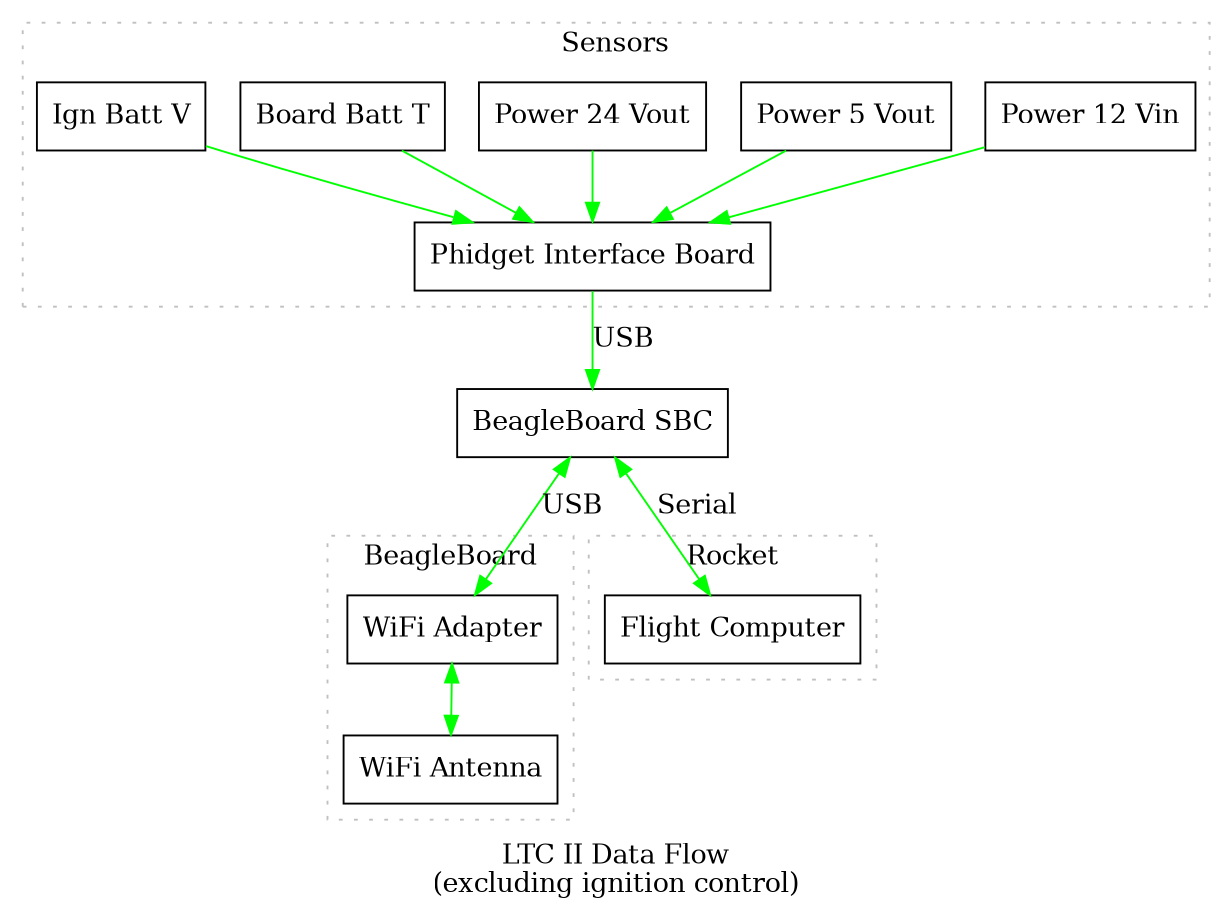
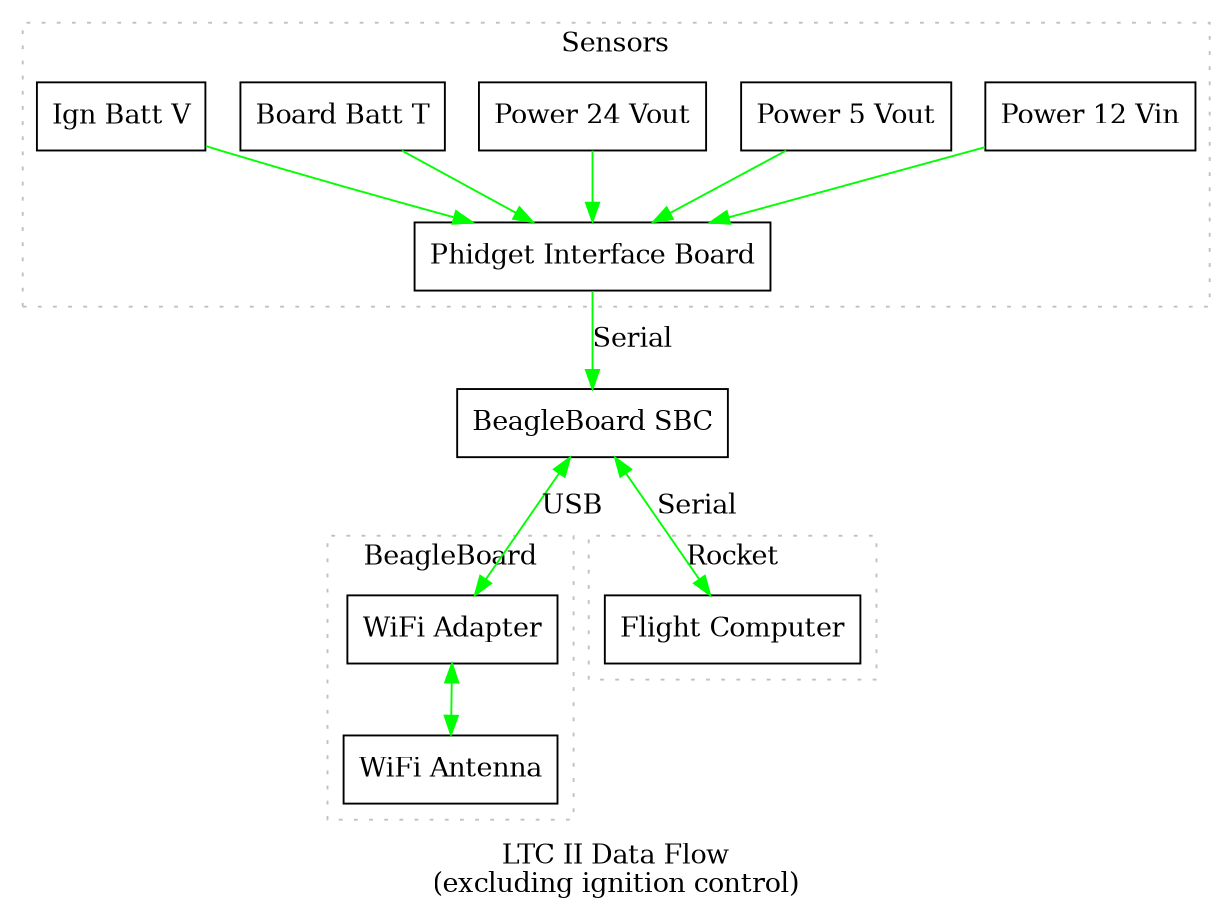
edge "Phidget Interface Board" -- "BeagleBoard SBC": label "USB" -> "Serial"
